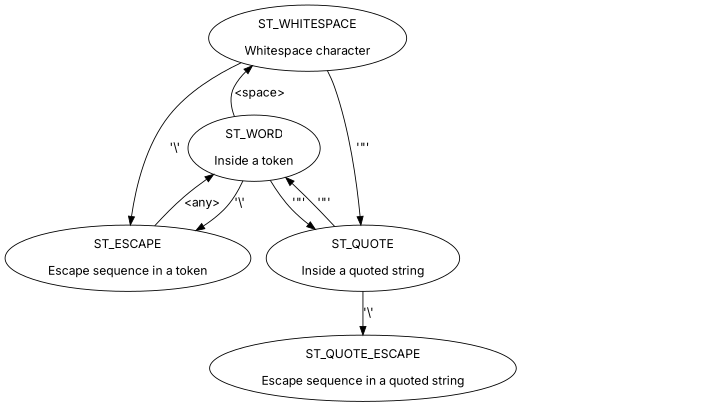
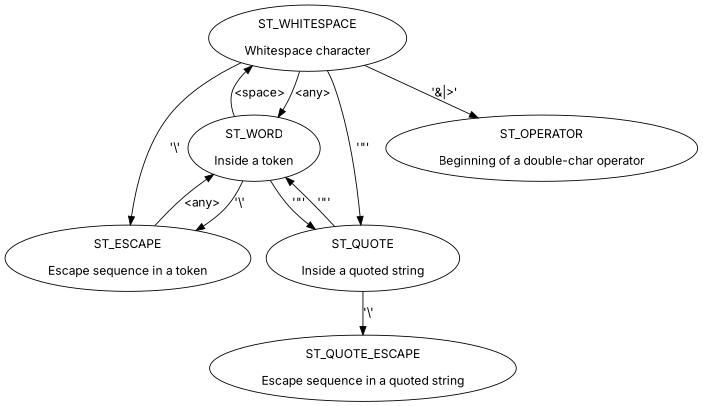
edge "ST_WHITESPACE Whitespace character" -> "ST_WORD Inside a token": added, label "<any>"
node "ST_OPERATOR Beginning of a double-char operator": added
